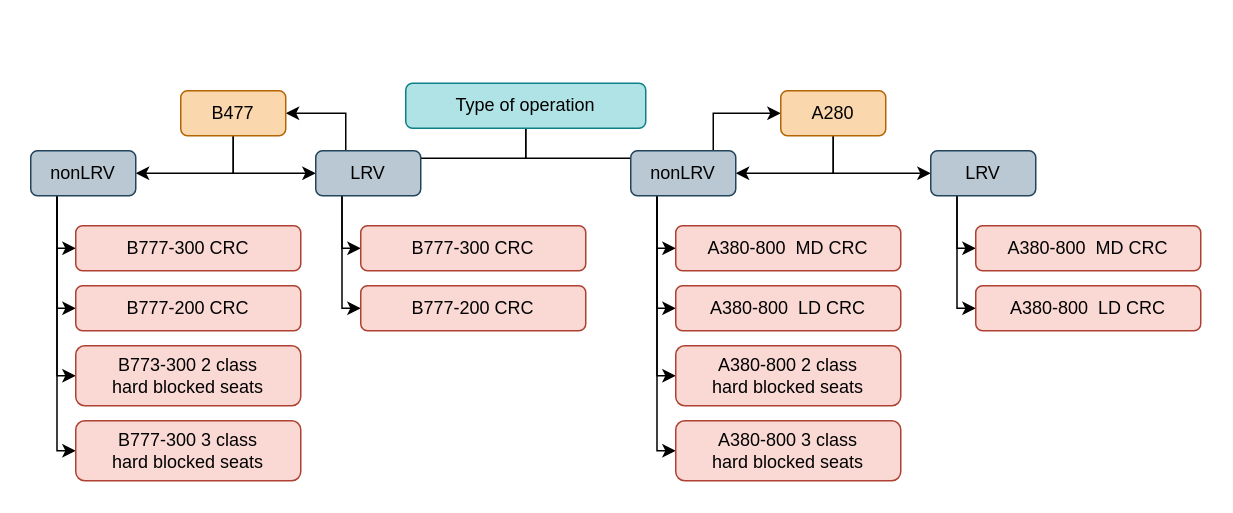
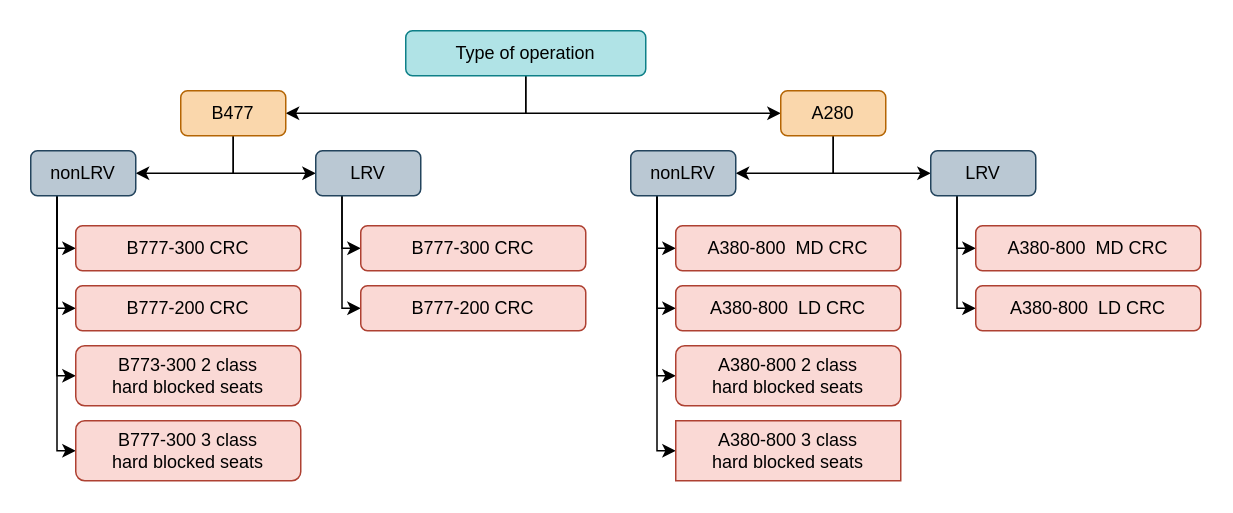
node "Type of operation": moved (526, 106) -> (526, 53)
node "A380-800 3 class hard blocked seats": shape rounded rectangle -> rectangle
